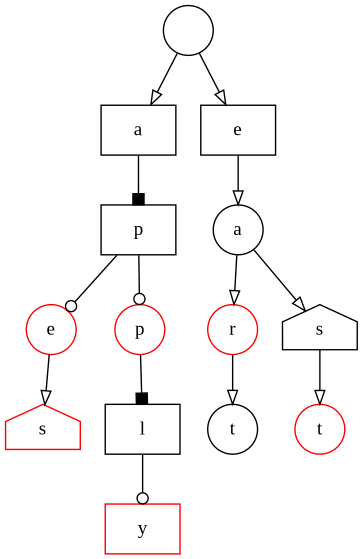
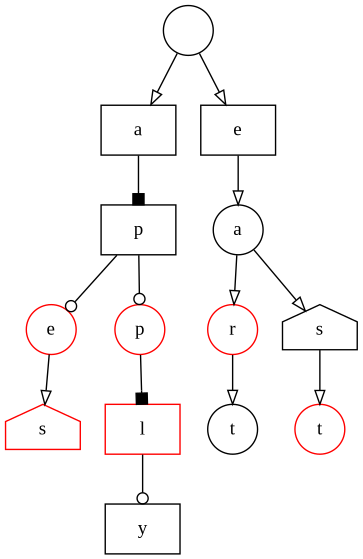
node "l": color black -> red
node "y": color red -> black
